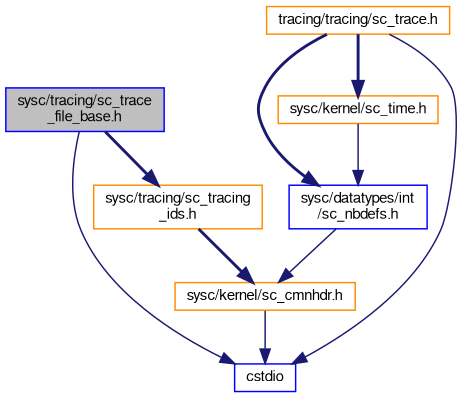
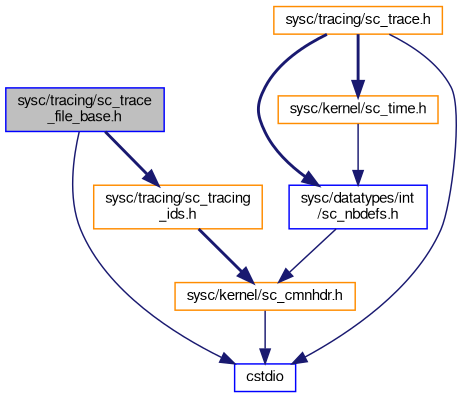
node "tracing/tracing/sc_trace.h": label "tracing/tracing/sc_trace.h" -> "sysc/tracing/sc_trace.h"
